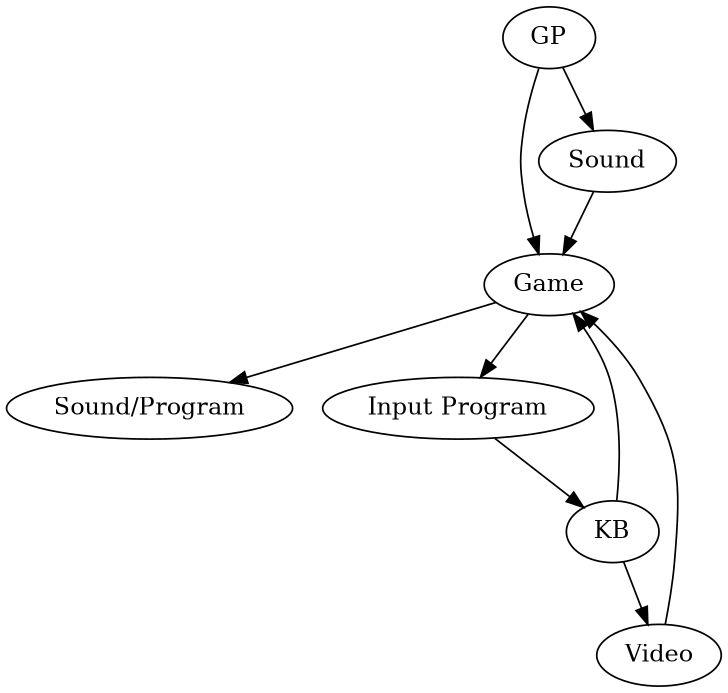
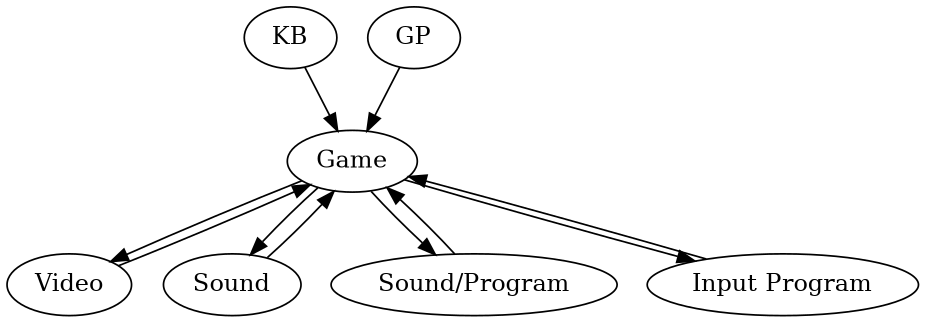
edge "GP" -> "Sound": now "Game" -> "Sound"
edge "Sound/Program" -> "Game": added
edge "Input Program" -> "KB": now "Input Program" -> "Game"
edge "KB" -> "Video": now "Game" -> "Video"
